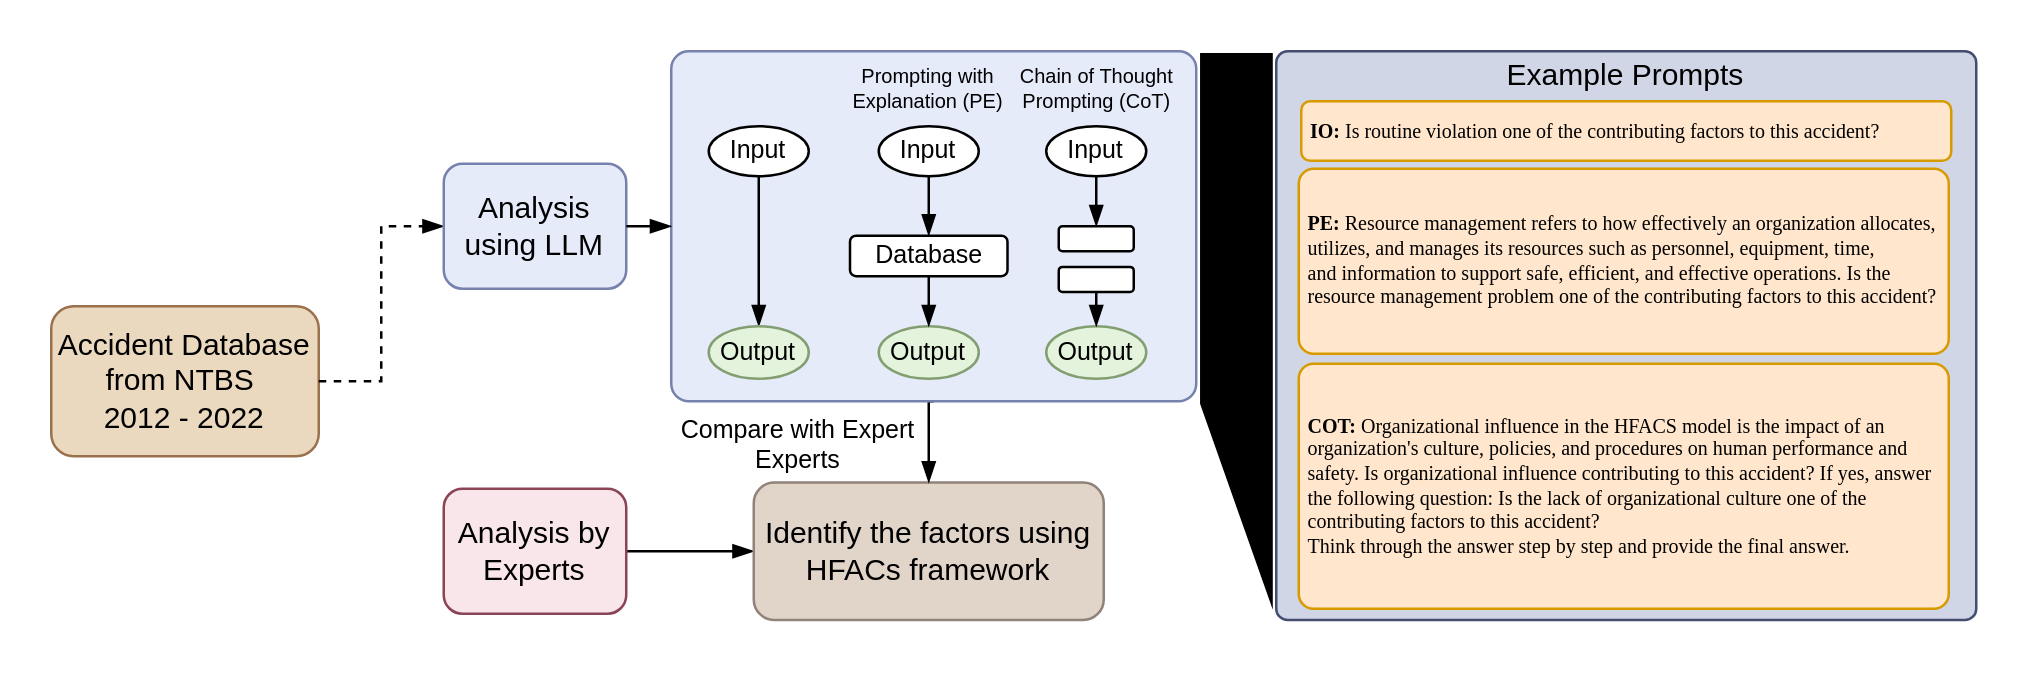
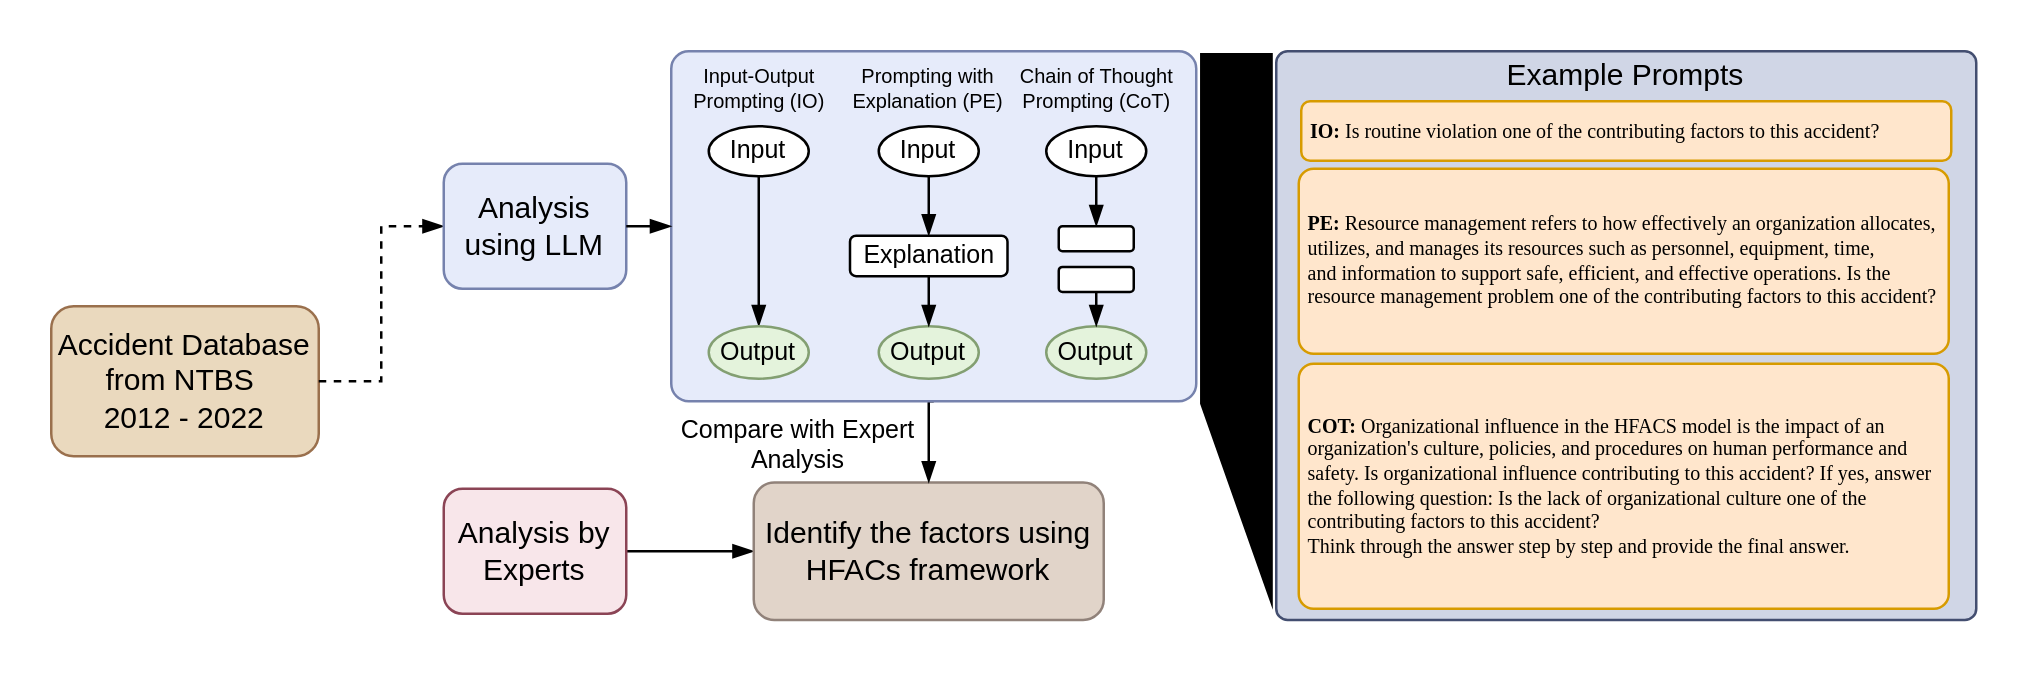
node "Input-Output Prompting (IO)": added
node "Database": label "Database" -> "Explanation"
node "Compare with Expert Experts": label "Compare with Expert Experts" -> "Compare with Expert Analysis"
